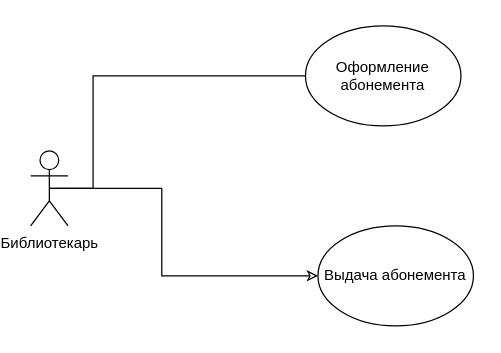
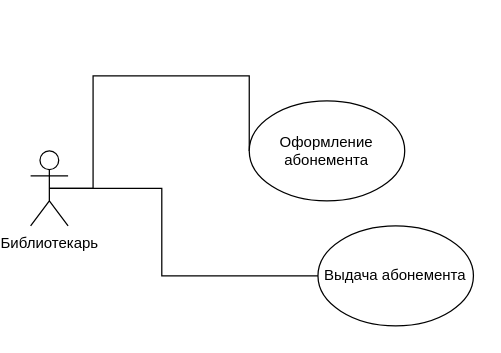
node "Оформление абонемента": moved (383, 76) -> (327, 151)
edge "Библиотекарь" -> "Выдача абонемента": arrowhead classic -> none
